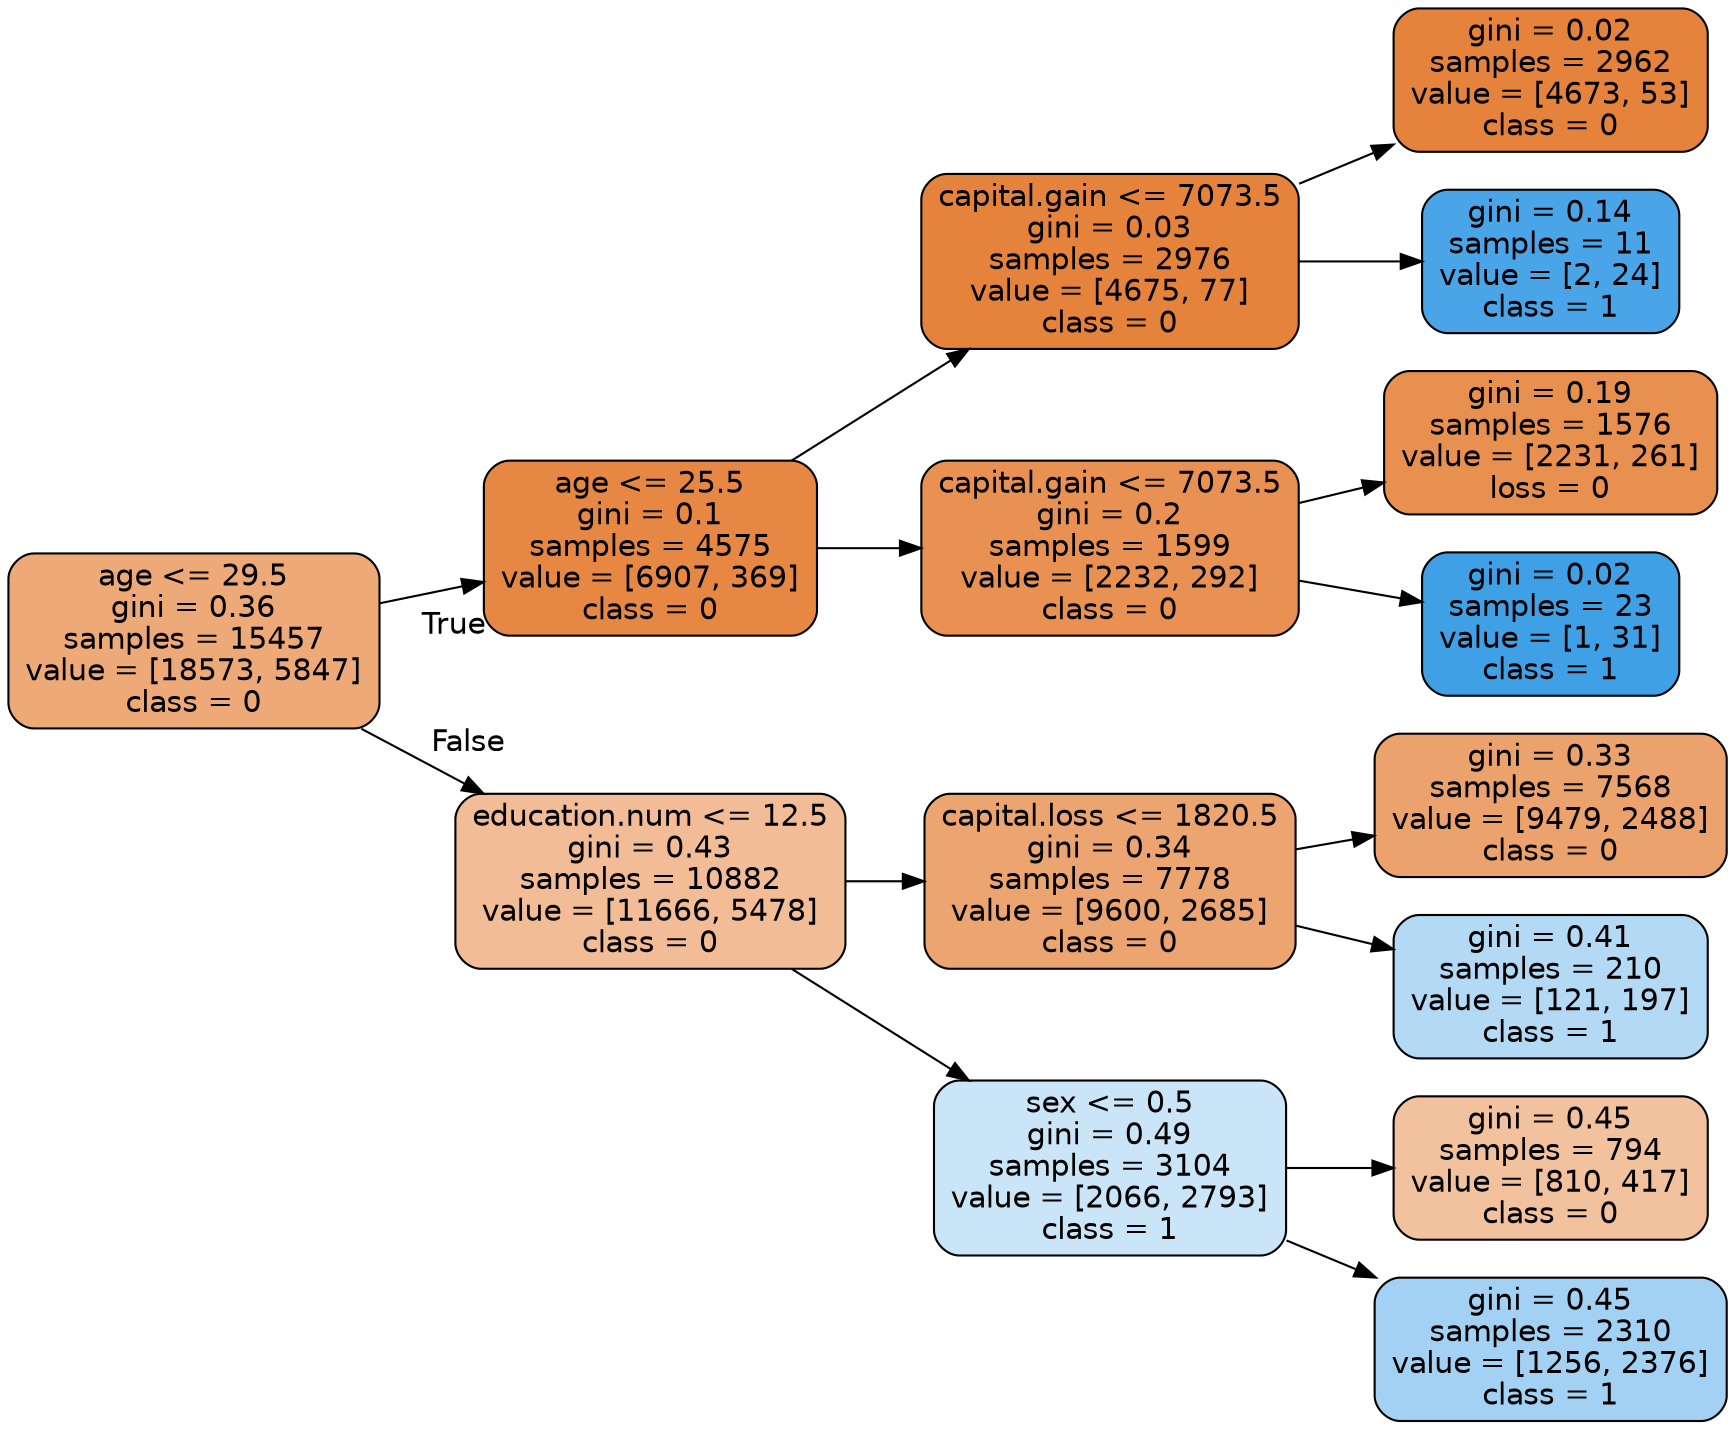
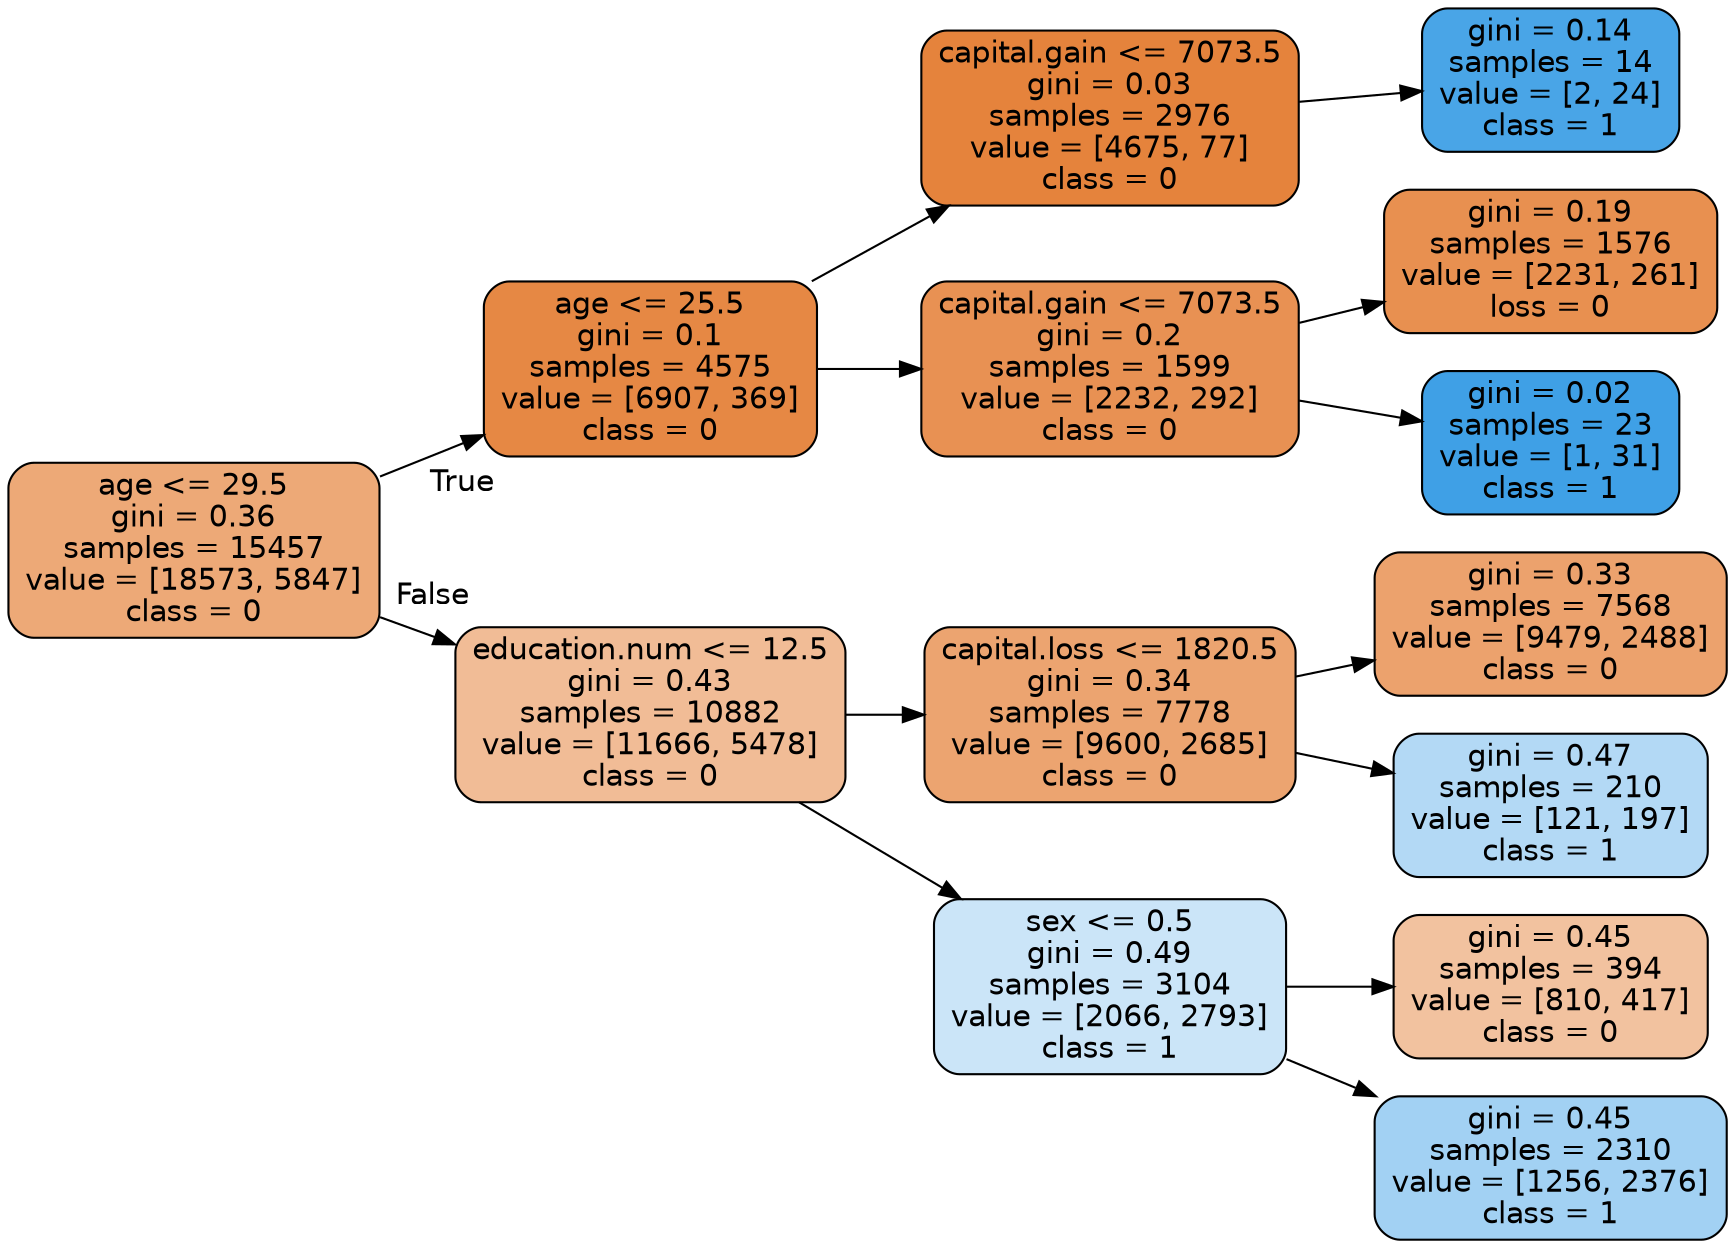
node "gini = 0.02 samples = 2962 value = [4673, 53] class = 0": removed
node "gini = 0.14 samples = 11 value = [2, 24] class = 1": label "gini = 0.14 samples = 11 value = [2, 24] class = 1" -> "gini = 0.14 samples = 14 value = [2, 24] class = 1"
node "gini = 0.41 samples = 210 value = [121, 197] class = 1": label "gini = 0.41 samples = 210 value = [121, 197] class = 1" -> "gini = 0.47 samples = 210 value = [121, 197] class = 1"
node "gini = 0.45 samples = 794 value = [810, 417] class = 0": label "gini = 0.45 samples = 794 value = [810, 417] class = 0" -> "gini = 0.45 samples = 394 value = [810, 417] class = 0"
